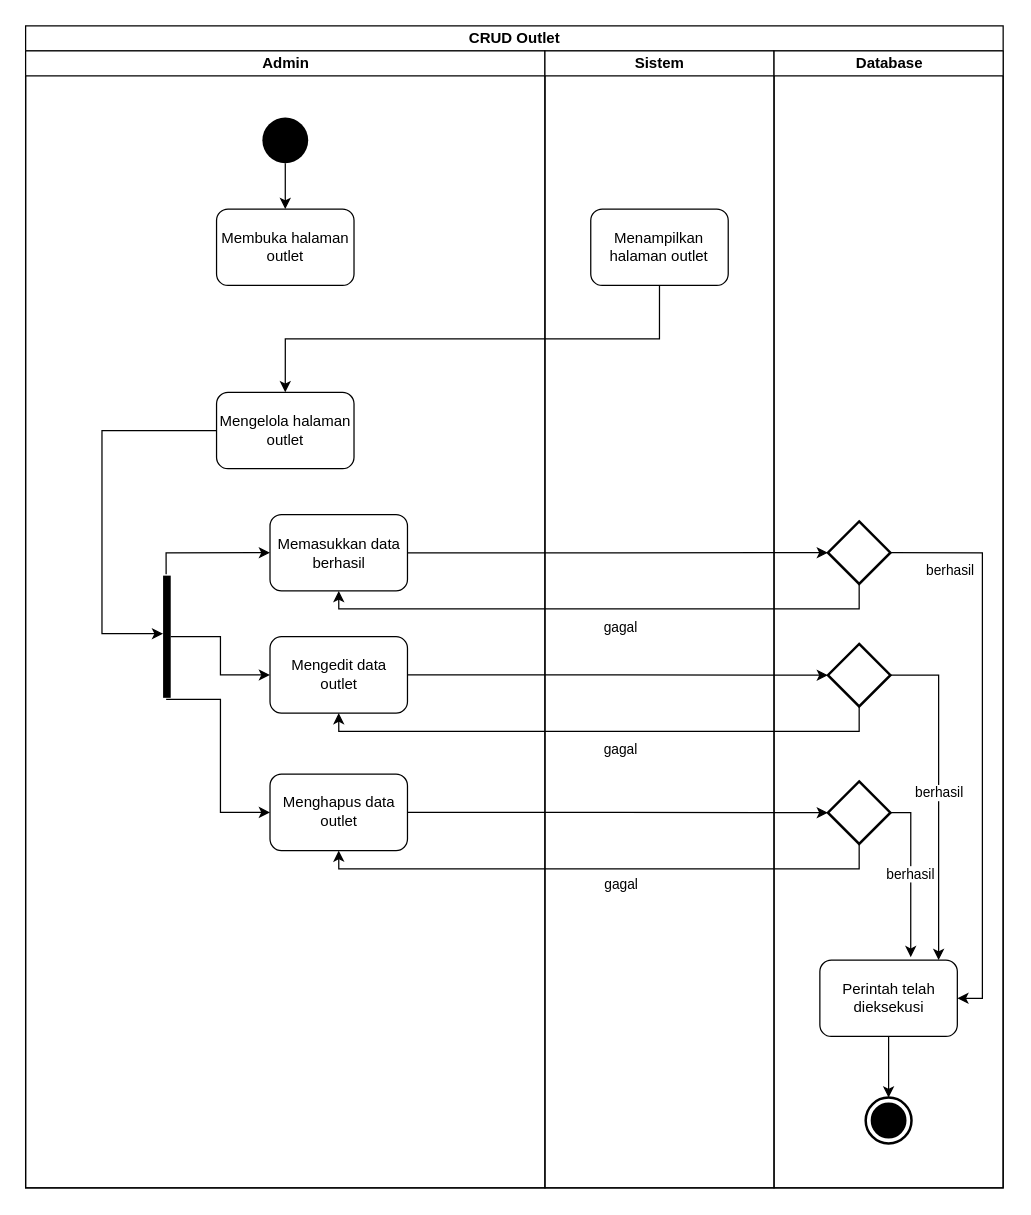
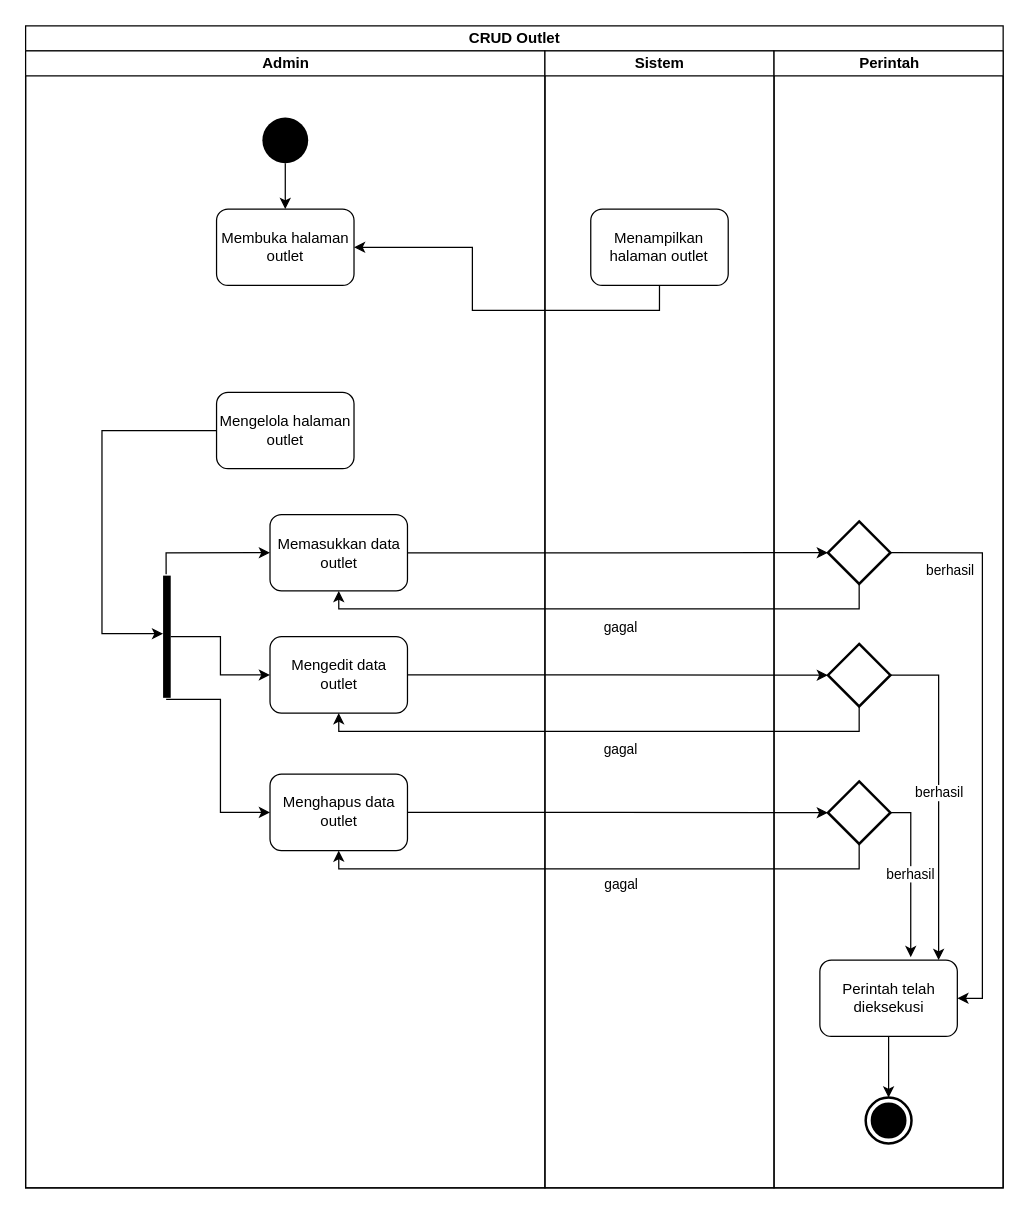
node "Database": label "Database" -> "Perintah"
edge "Menampilkan halaman outlet" -> "Mengelola halaman outlet": now "Menampilkan halaman outlet" -> "Membuka halaman outlet"
node "Memasukkan data berhasil": label "Memasukkan data berhasil" -> "Memasukkan data outlet"
